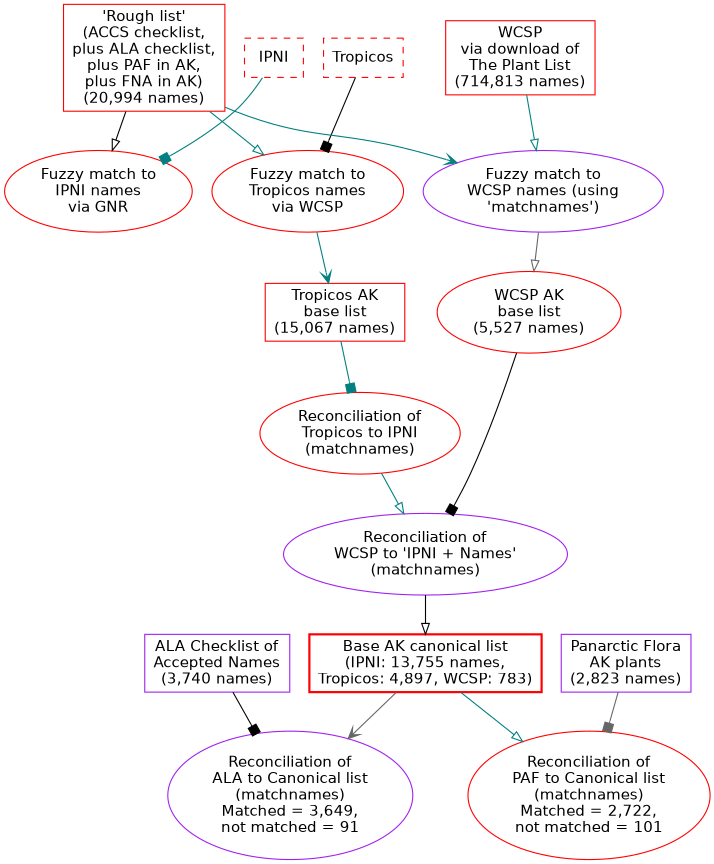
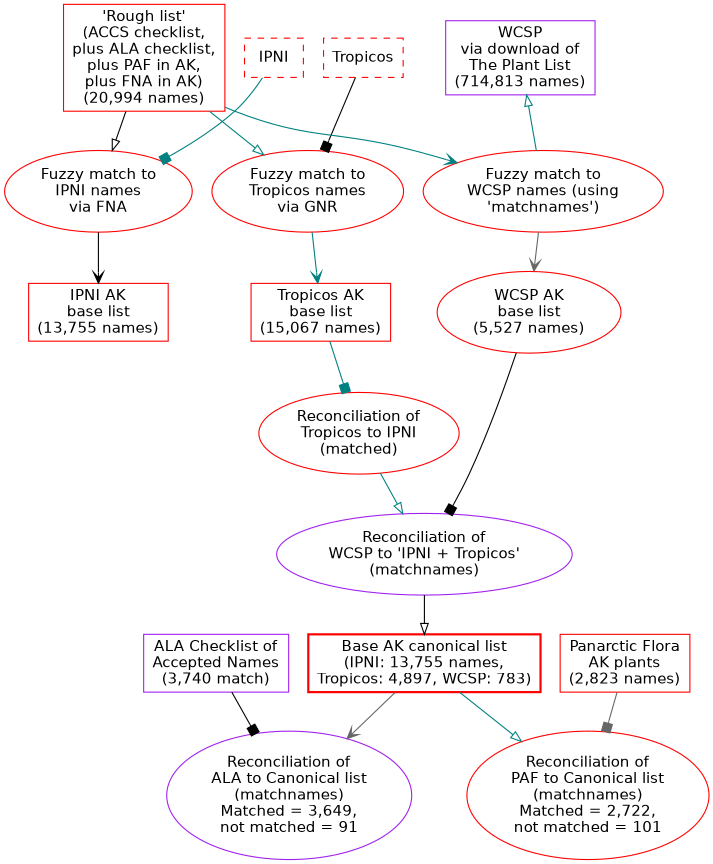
node "WCSP via download of The Plant List (714,813 names)": color red -> purple
edge "WCSP via download of The Plant List (714,813 names)" -> "Fuzzy match to WCSP names (using 'matchnames')": reversed
node "Fuzzy match to IPNI names via GNR": label "Fuzzy match to IPNI names via GNR" -> "Fuzzy match to IPNI names via FNA"
node "Fuzzy match to Tropicos names via WCSP": label "Fuzzy match to Tropicos names via WCSP" -> "Fuzzy match to Tropicos names via GNR"
node "Fuzzy match to WCSP names (using 'matchnames')": color purple -> red
edge "Fuzzy match to WCSP names (using 'matchnames')" -> "WCSP AK base list (5,527 names)": arrowhead onormal -> vee
node "IPNI AK base list (13,755 names)": added
node "Reconciliation of Tropicos to IPNI (matchnames)": label "Reconciliation of Tropicos to IPNI (matchnames)" -> "Reconciliation of Tropicos to IPNI (matched)"
node "Reconciliation of WCSP to 'IPNI + Names' (matchnames)": label "Reconciliation of WCSP to 'IPNI + Names' (matchnames)" -> "Reconciliation of WCSP to 'IPNI + Tropicos' (matchnames)"
node "ALA Checklist of Accepted Names (3,740 names)": label "ALA Checklist of Accepted Names (3,740 names)" -> "ALA Checklist of Accepted Names (3,740 match)"
node "Panarctic Flora AK plants (2,823 names)": color purple -> red
